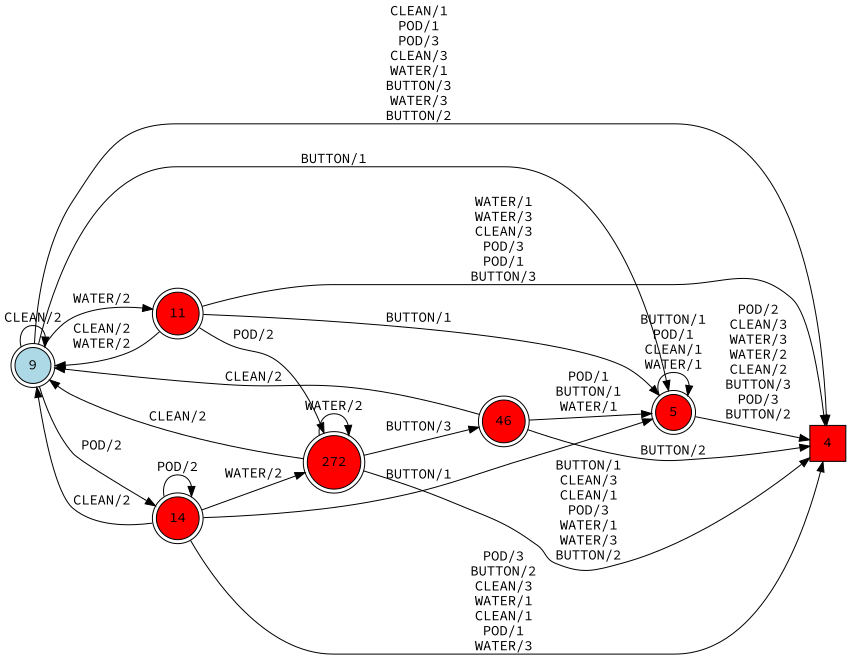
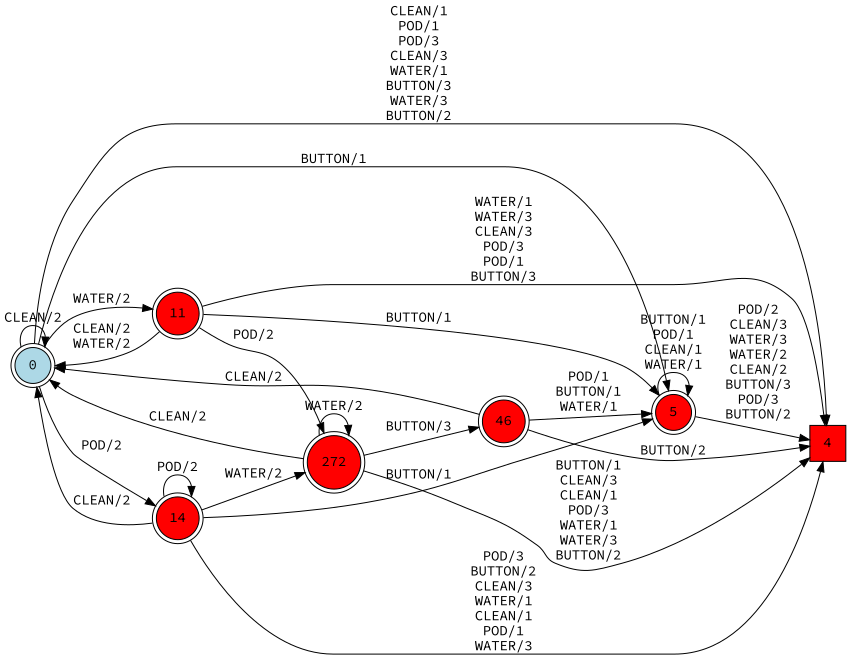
node "9": label "9" -> "0"
